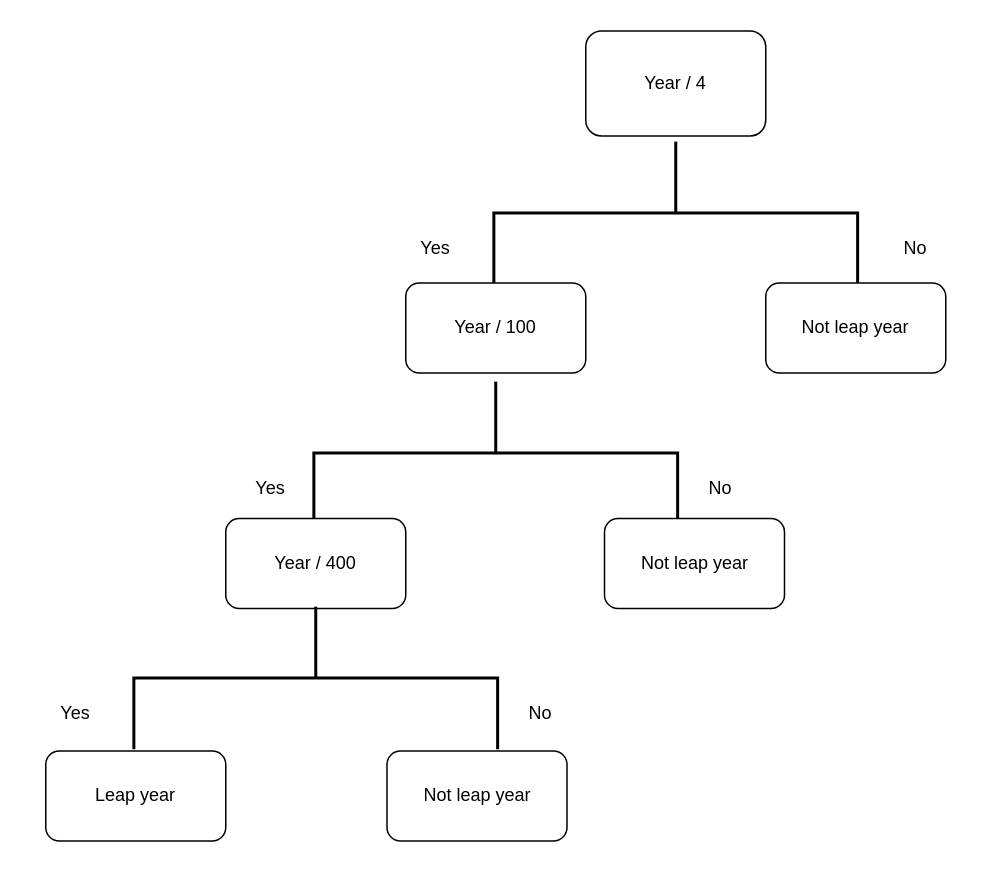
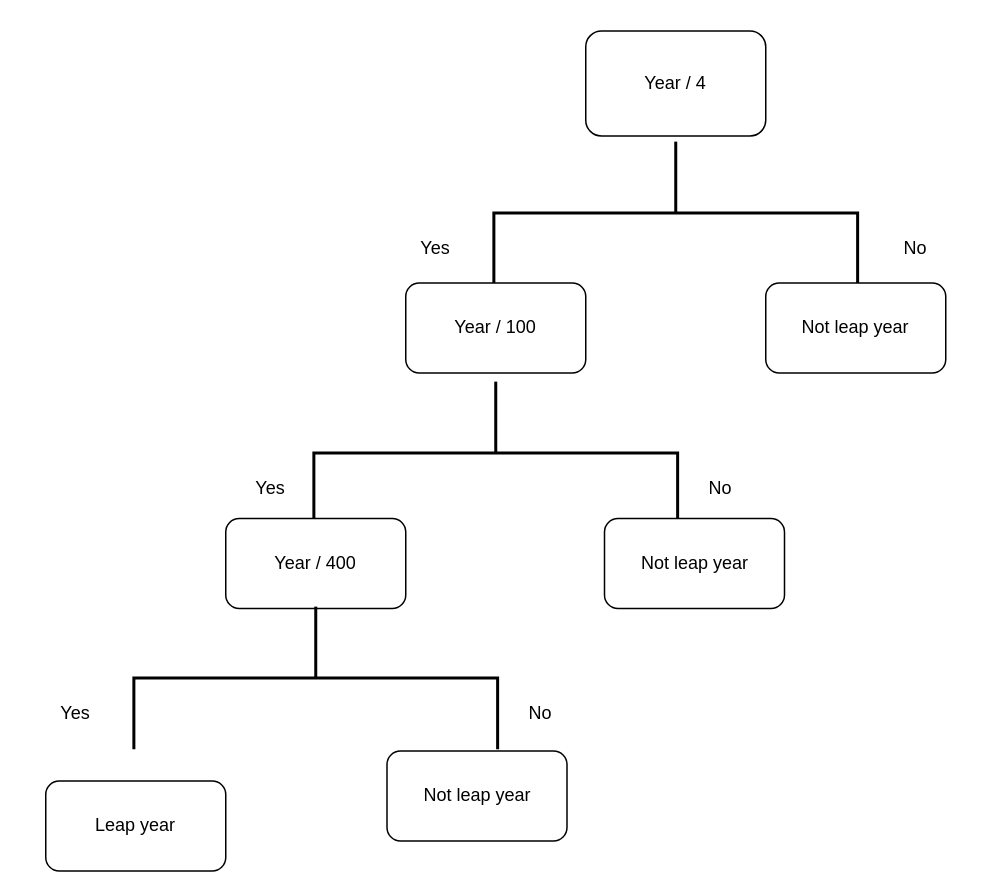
node "Leap year": moved (136, 796) -> (136, 826)
